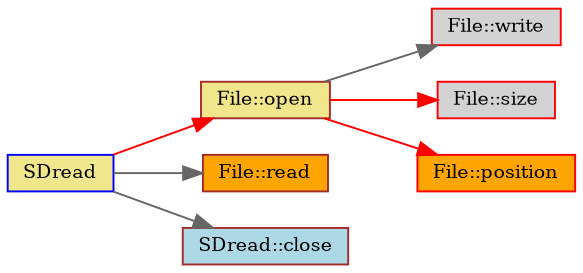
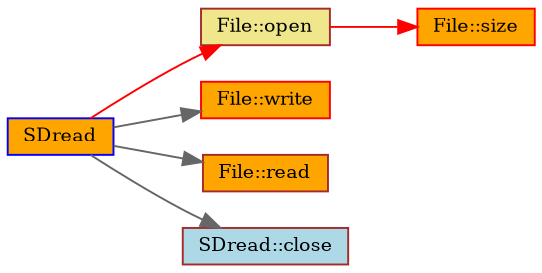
node "File::write": fillcolor lightgrey -> orange
edge "File::open" -> "File::write": now "SDread" -> "File::write"
node "File::size": fillcolor lightgrey -> orange
node "SDread": fillcolor khaki -> orange
node "File::position": removed
